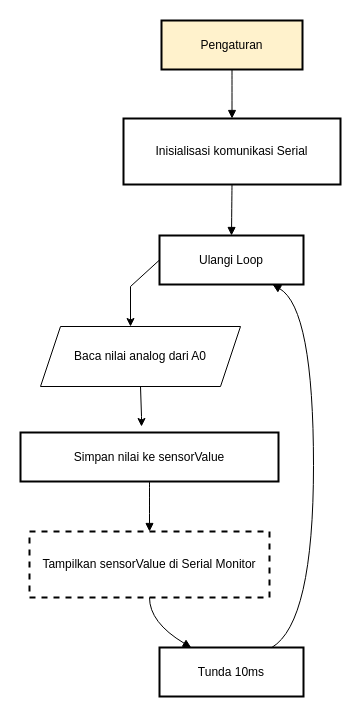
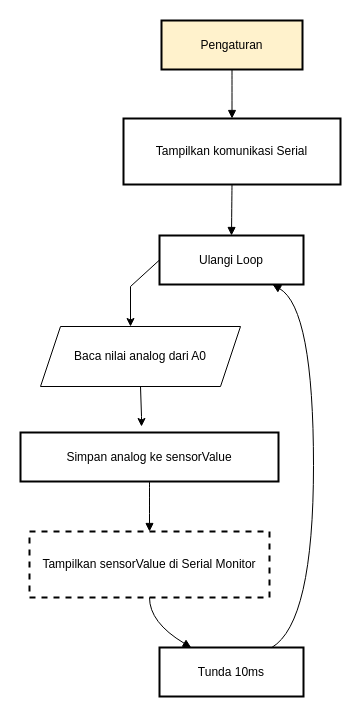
node "Inisialisasi komunikasi Serial": label "Inisialisasi komunikasi Serial" -> "Tampilkan komunikasi Serial"
node "Simpan nilai ke sensorValue": label "Simpan nilai ke sensorValue" -> "Simpan analog ke sensorValue"
